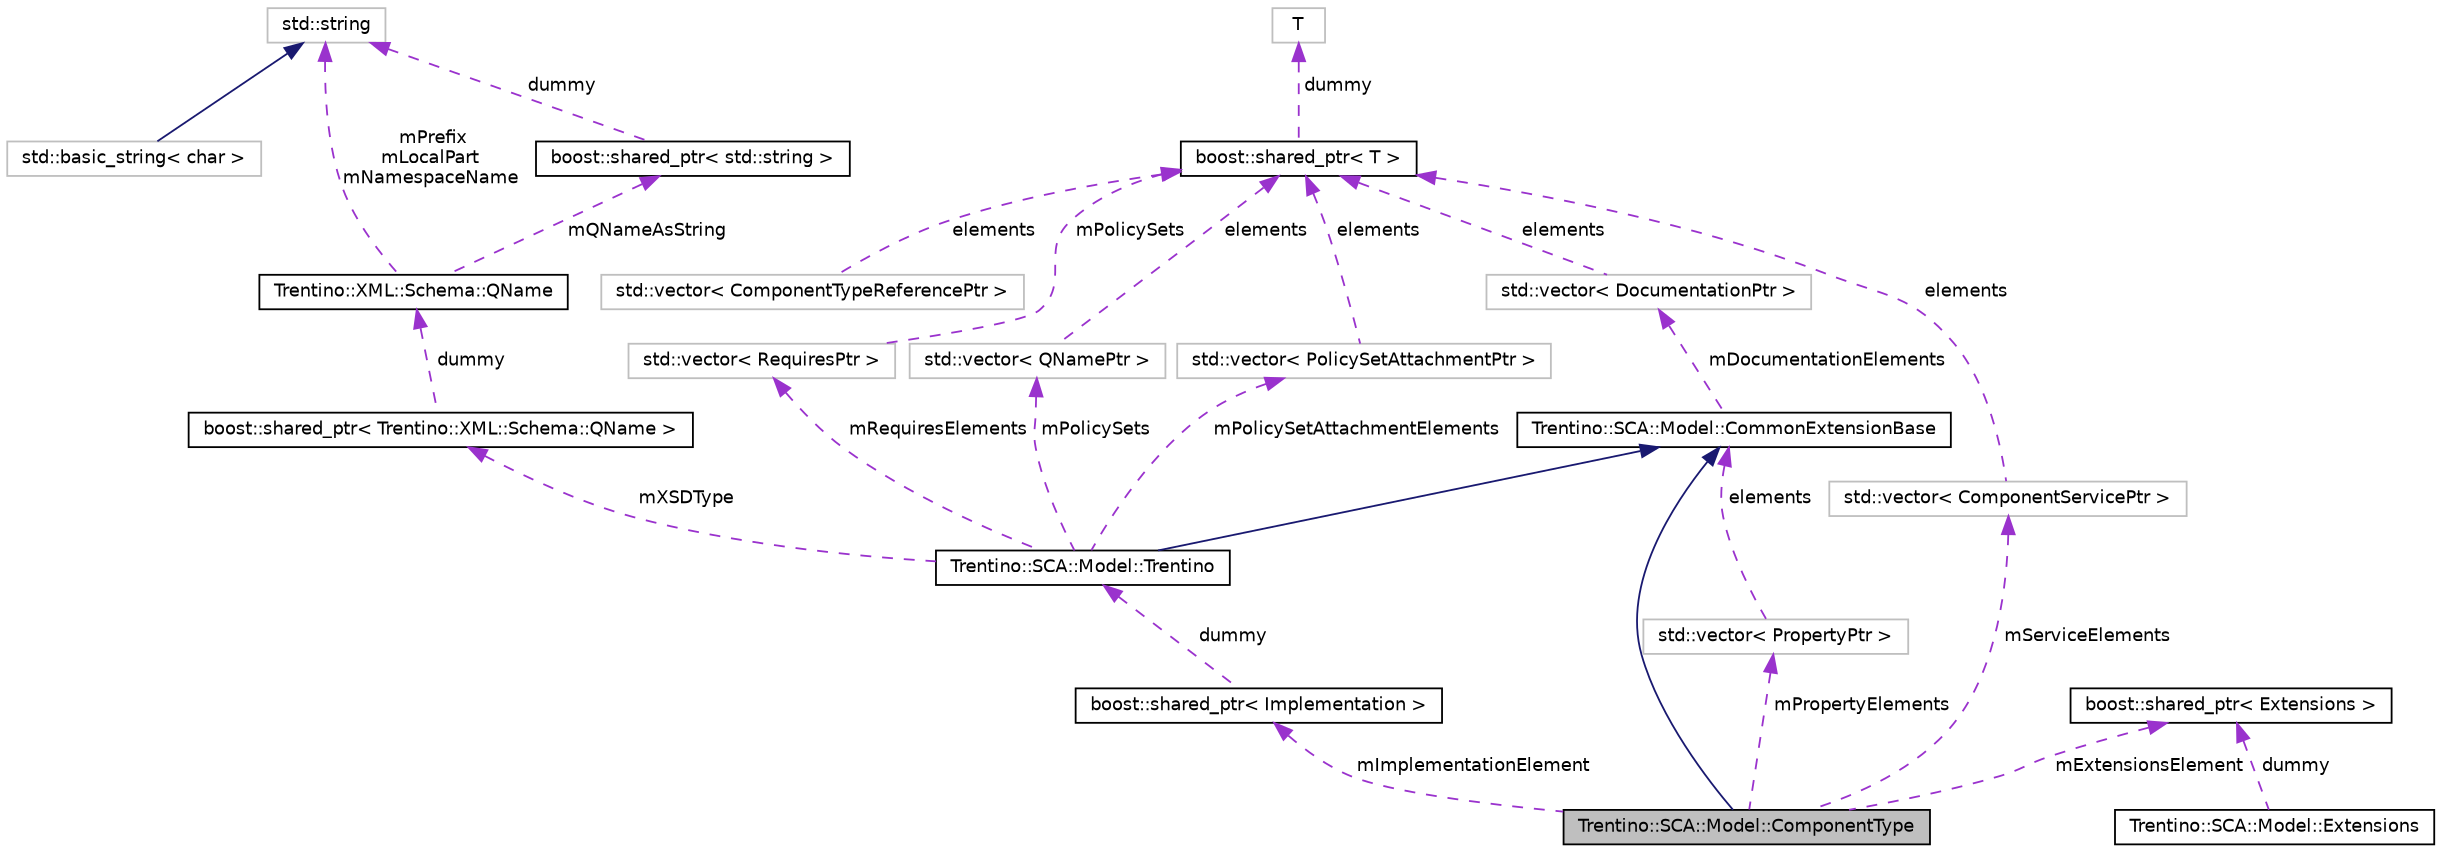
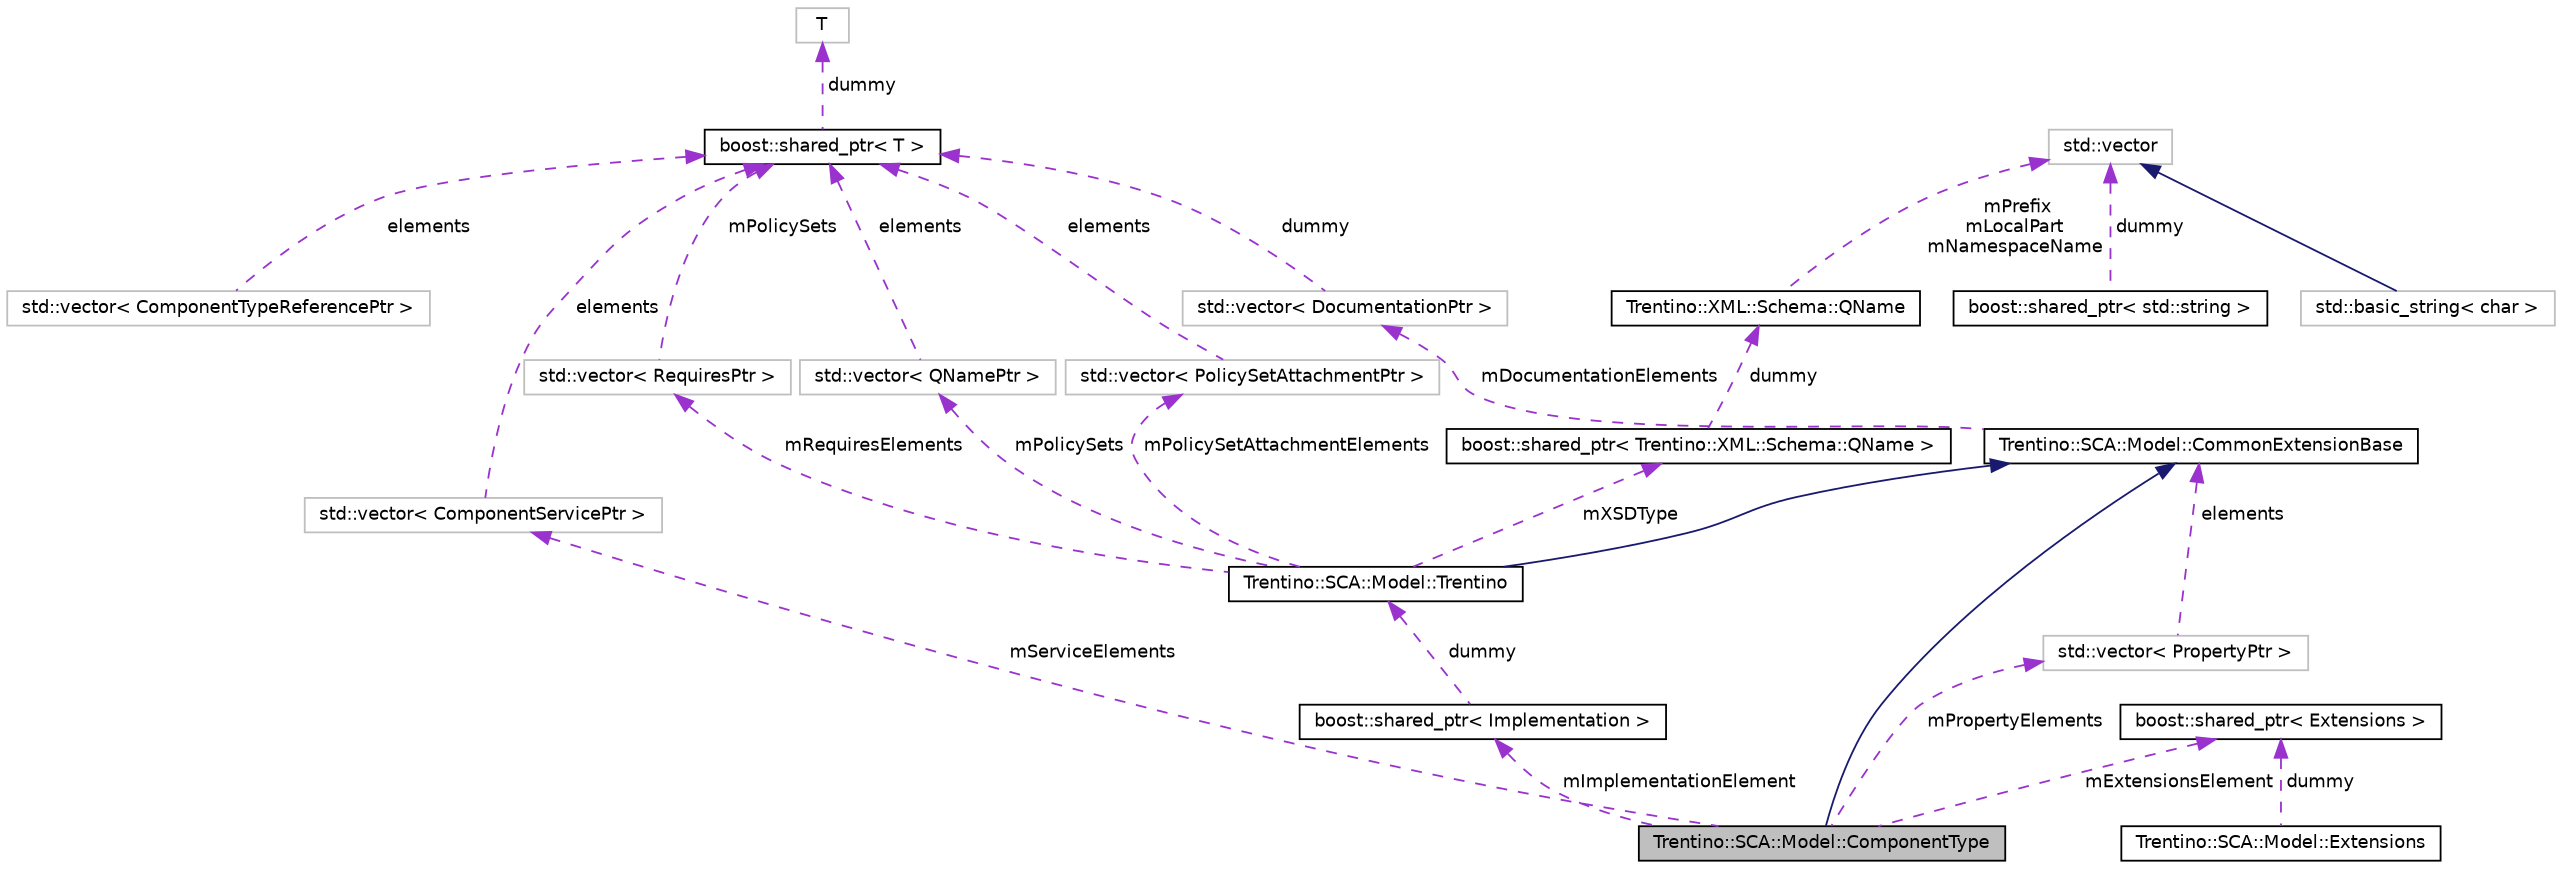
node "std::string": label "std::string" -> "std::vector"
edge "Trentino::XML::Schema::QName" -> "boost::shared_ptr< std::string >": removed, label "mQNameAsString"
edge "std::vector< DocumentationPtr >" -> "boost::shared_ptr< T >": label " elements" -> " dummy"
